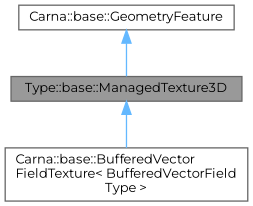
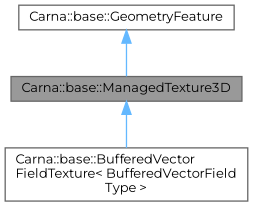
node "Type::base::ManagedTexture3D": label "Type::base::ManagedTexture3D" -> "Carna::base::ManagedTexture3D"
